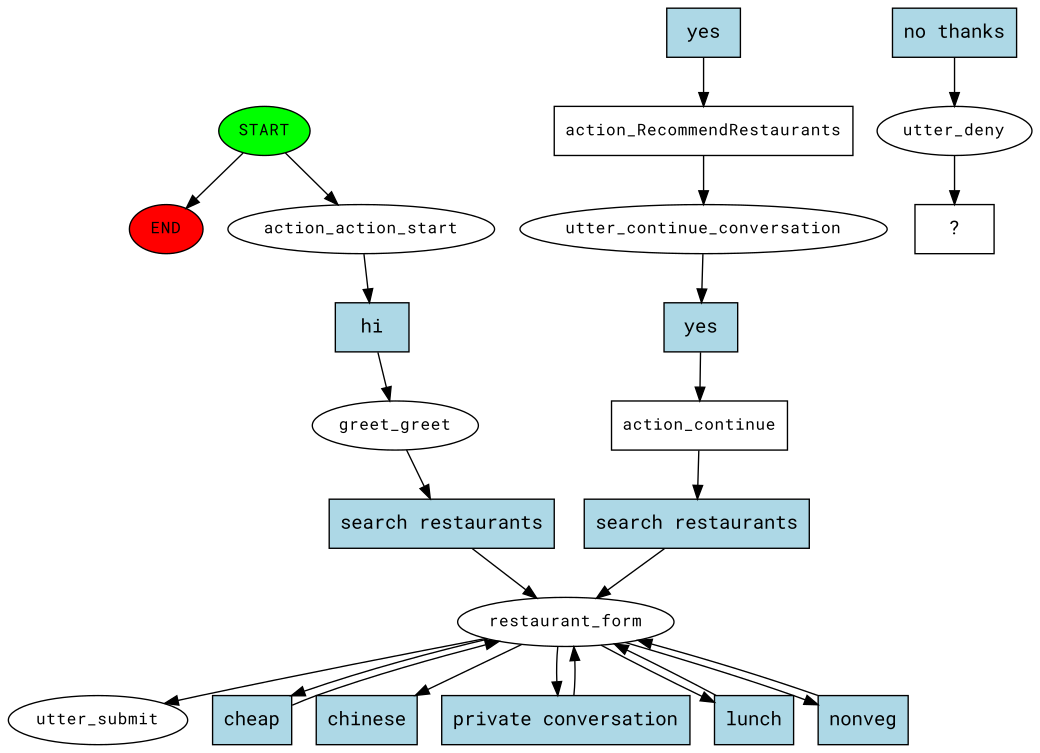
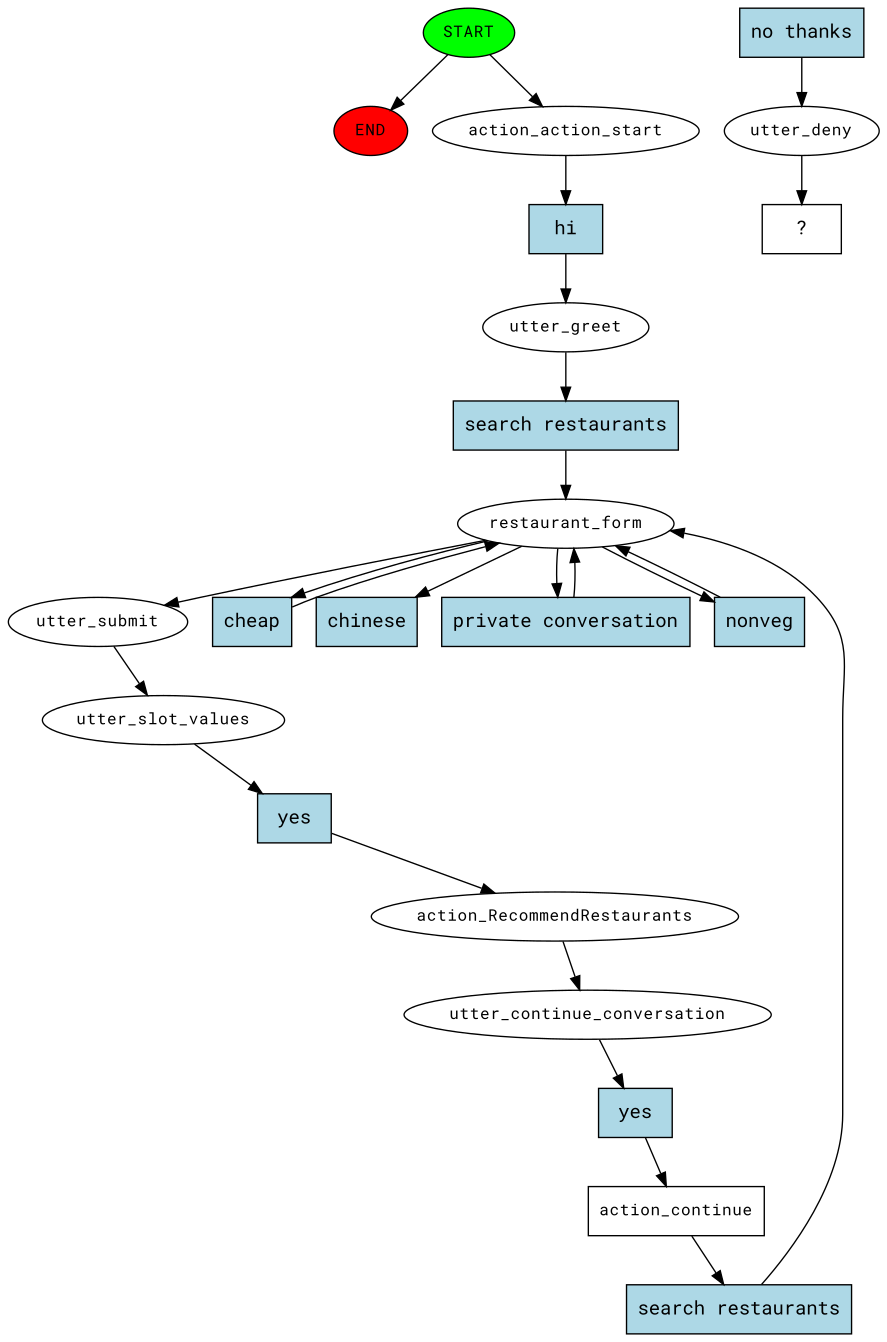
node "action_RecommendRestaurants": shape box -> ellipse
node "greet_greet": label "greet_greet" -> "utter_greet"
node "utter_slot_values": added
node "lunch": removed
